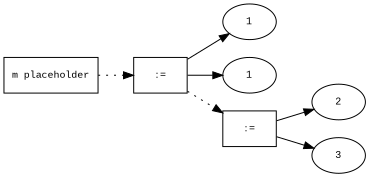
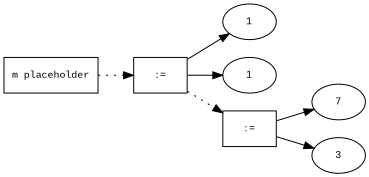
node "2": label "2" -> "7"
